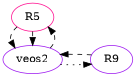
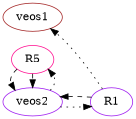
node "veos1": added
edge "veos2" -> "R5": style dashed -> dotted
node "R9": label "R9" -> "R1"
